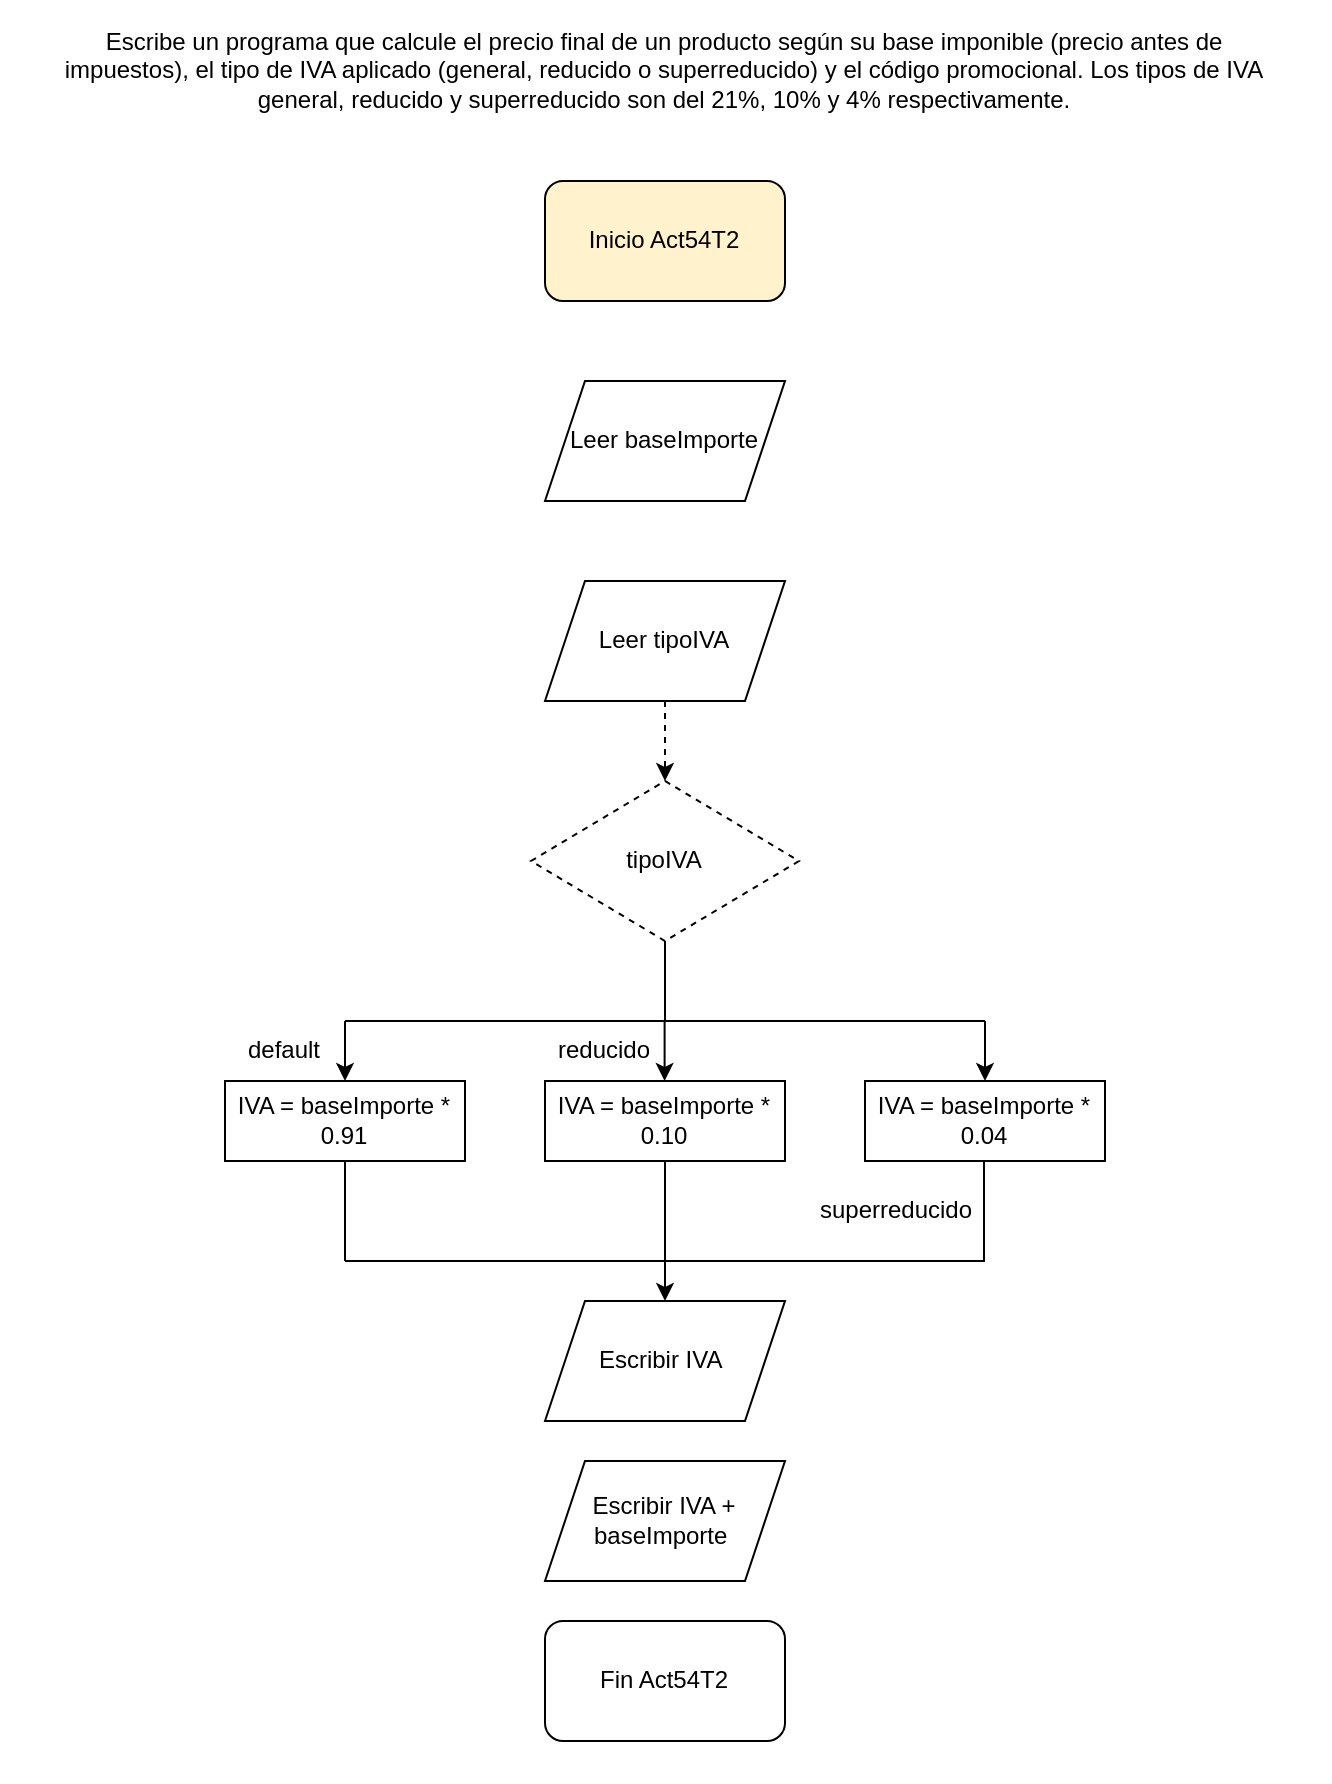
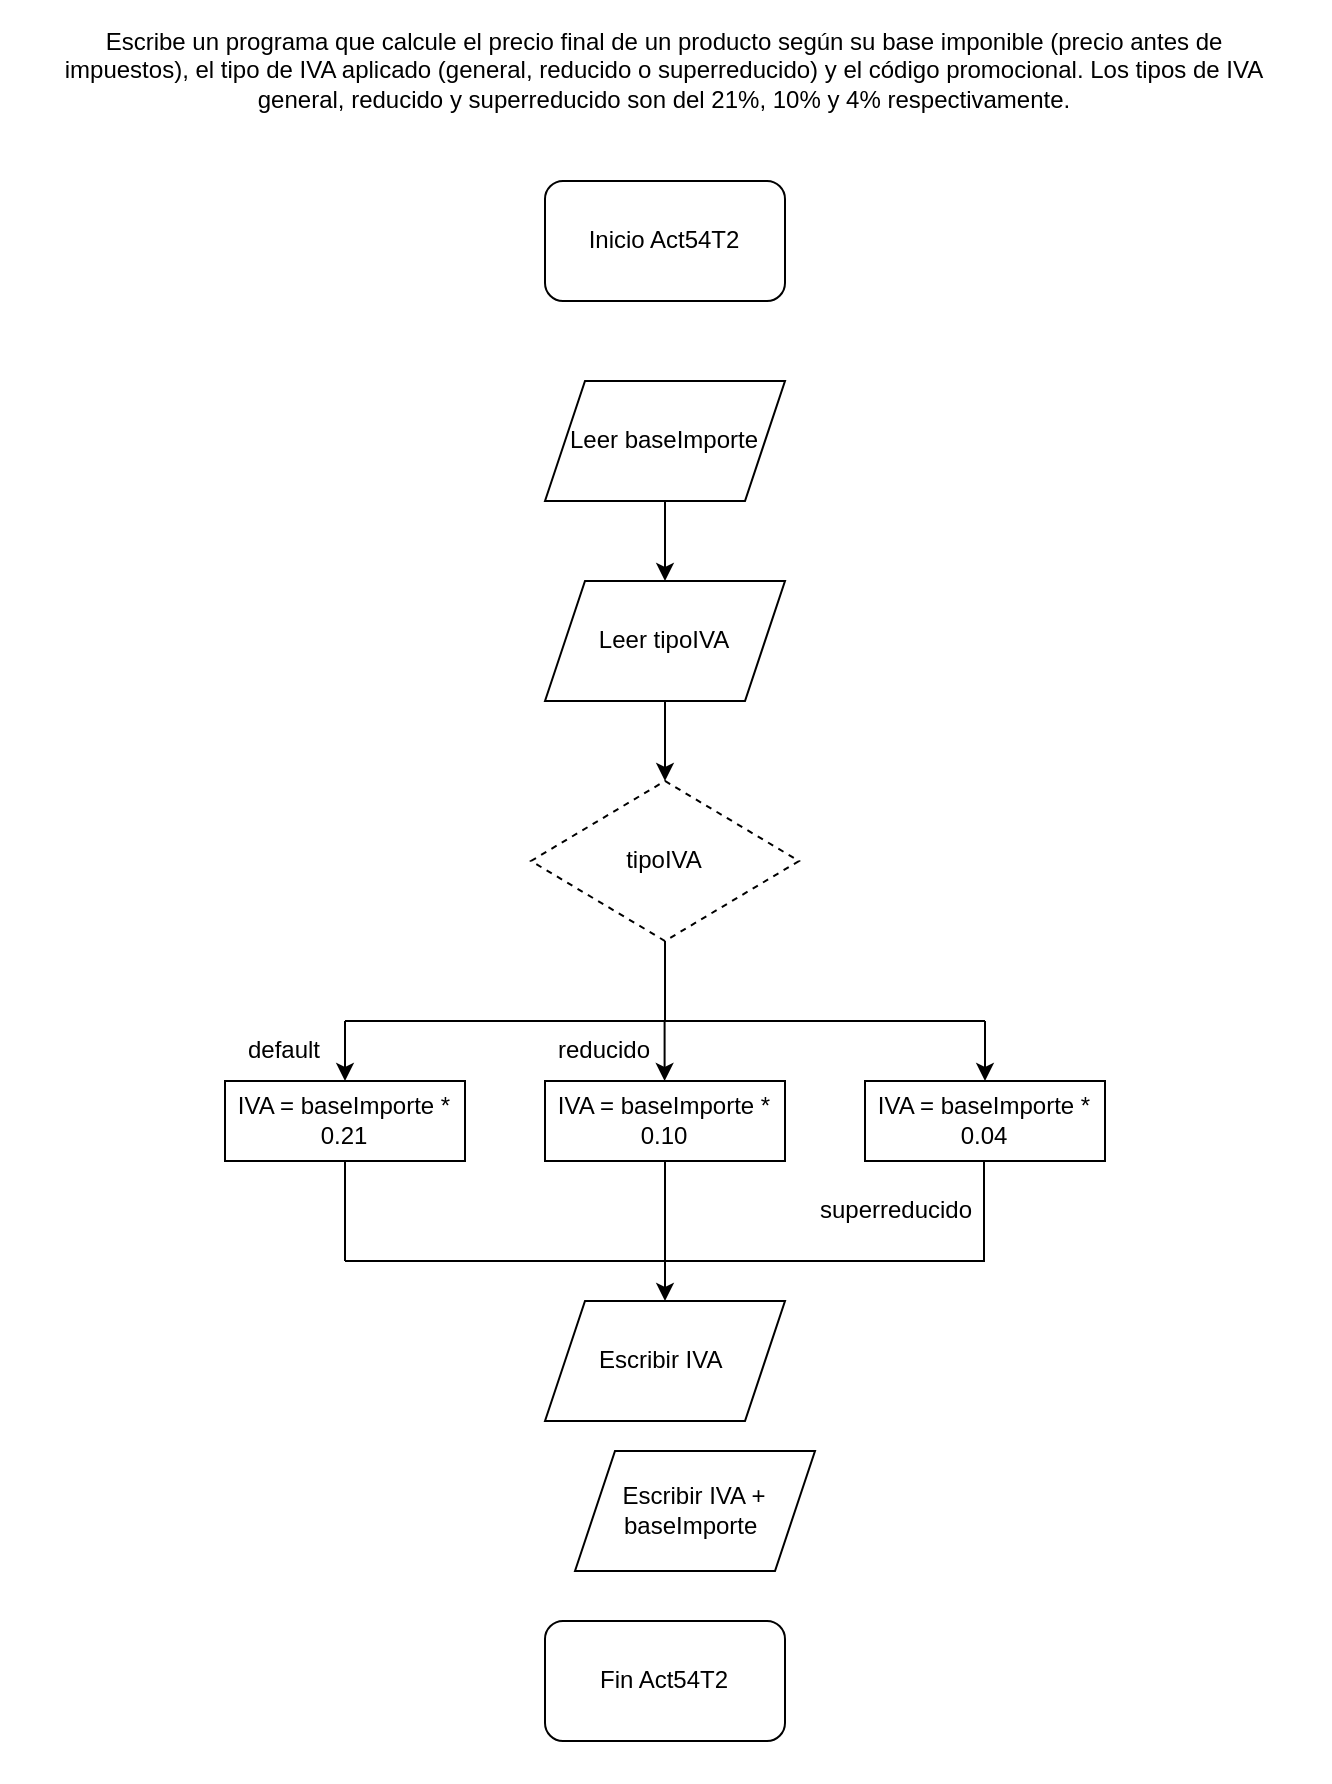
node "Inicio Act54T2": fillcolor #fff2cc -> #ffffff
edge "Leer baseImporte" -> "Leer tipoIVA": added
edge "Leer tipoIVA" -> "tipoIVA": style dashed -> solid
node "IVA = baseImporte * 0.91": label "IVA = baseImporte * 0.91" -> "IVA = baseImporte * 0.21"
node "Escribir IVA + baseImporte": moved (665, 1521) -> (695, 1511)
